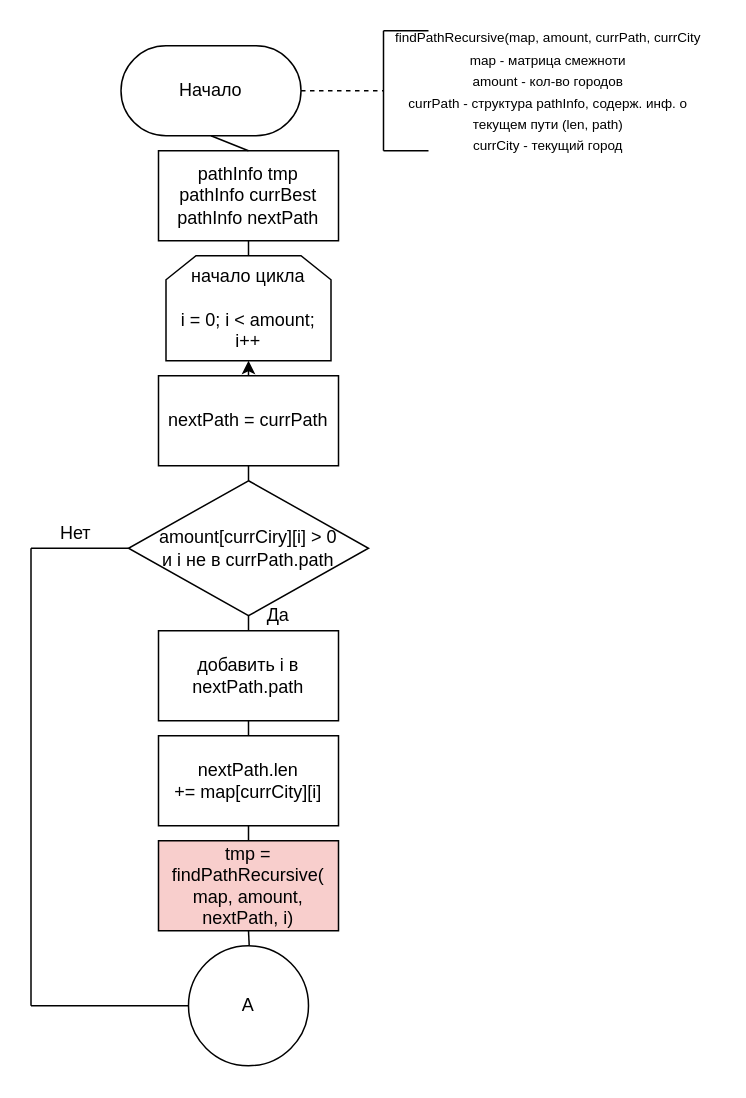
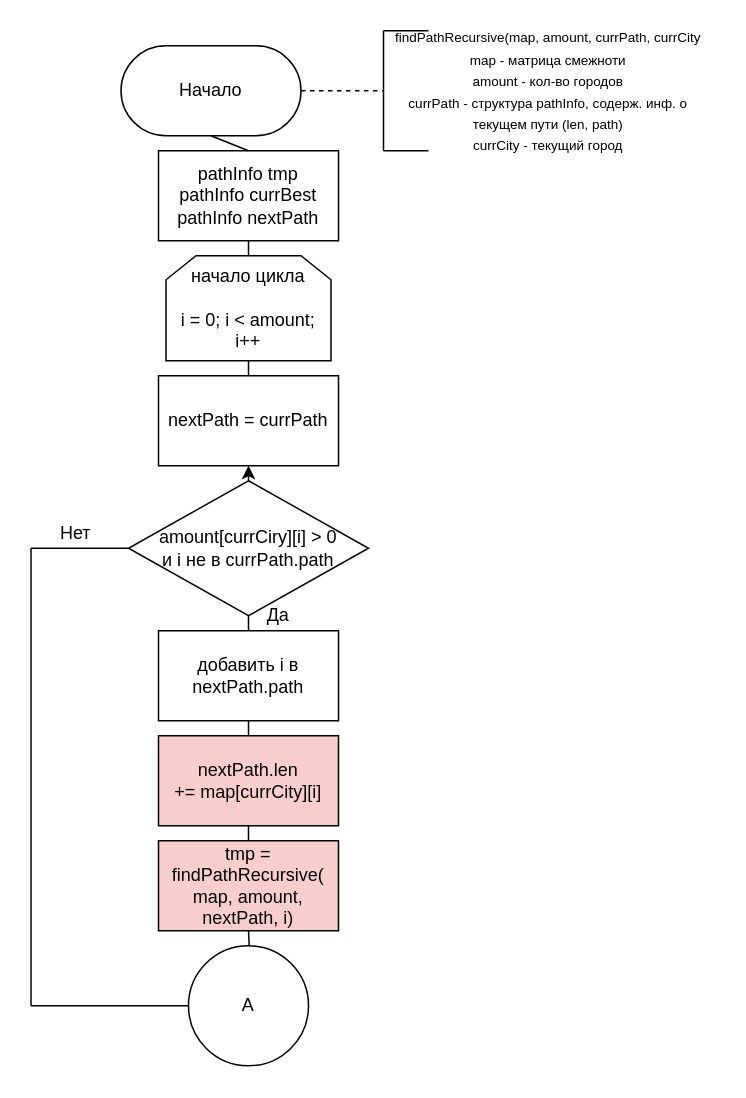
edge "nextPath = currPath" -> "начало цикла i = 0; i < amount; i++": arrowhead classic -> none
edge "nextPath = currPath" -- "amount[currCiry][i] > 0 и i не в currPath.path": arrowhead none -> classic
node "nextPath.len += map[currCity][i]": fillcolor #ffffff -> #f8cecc
